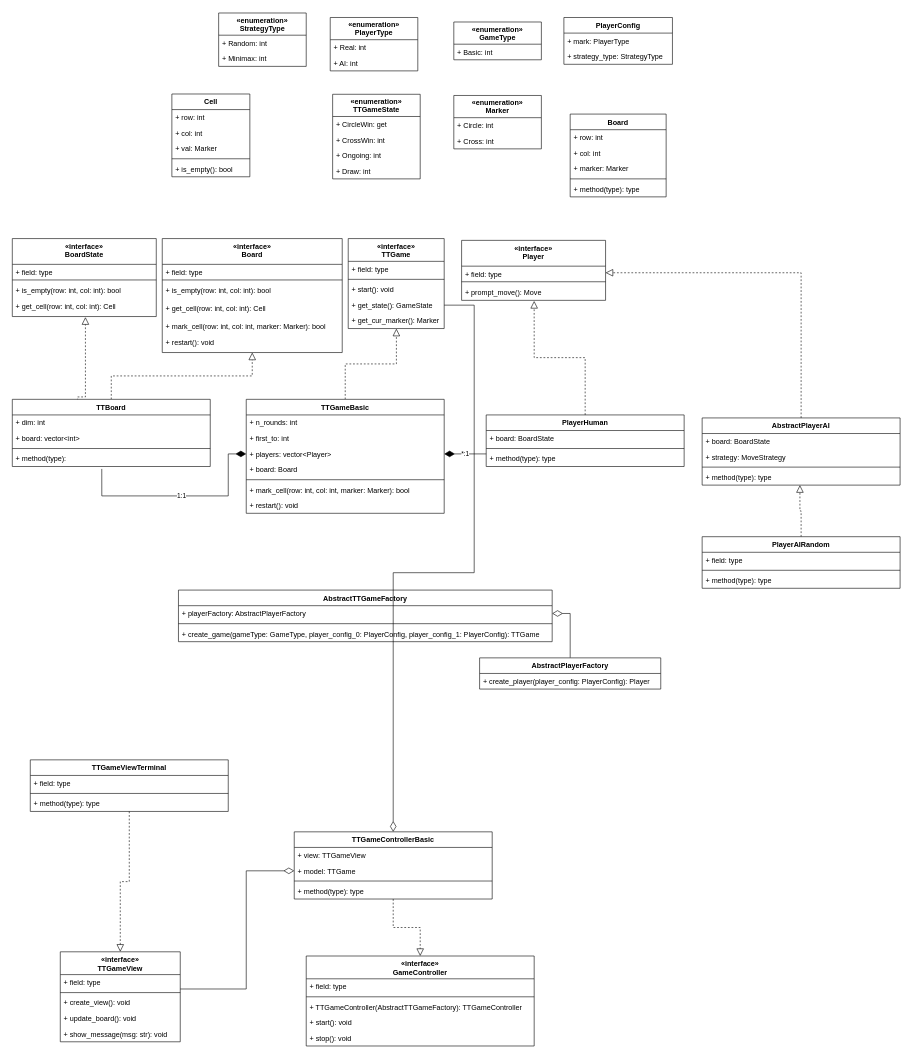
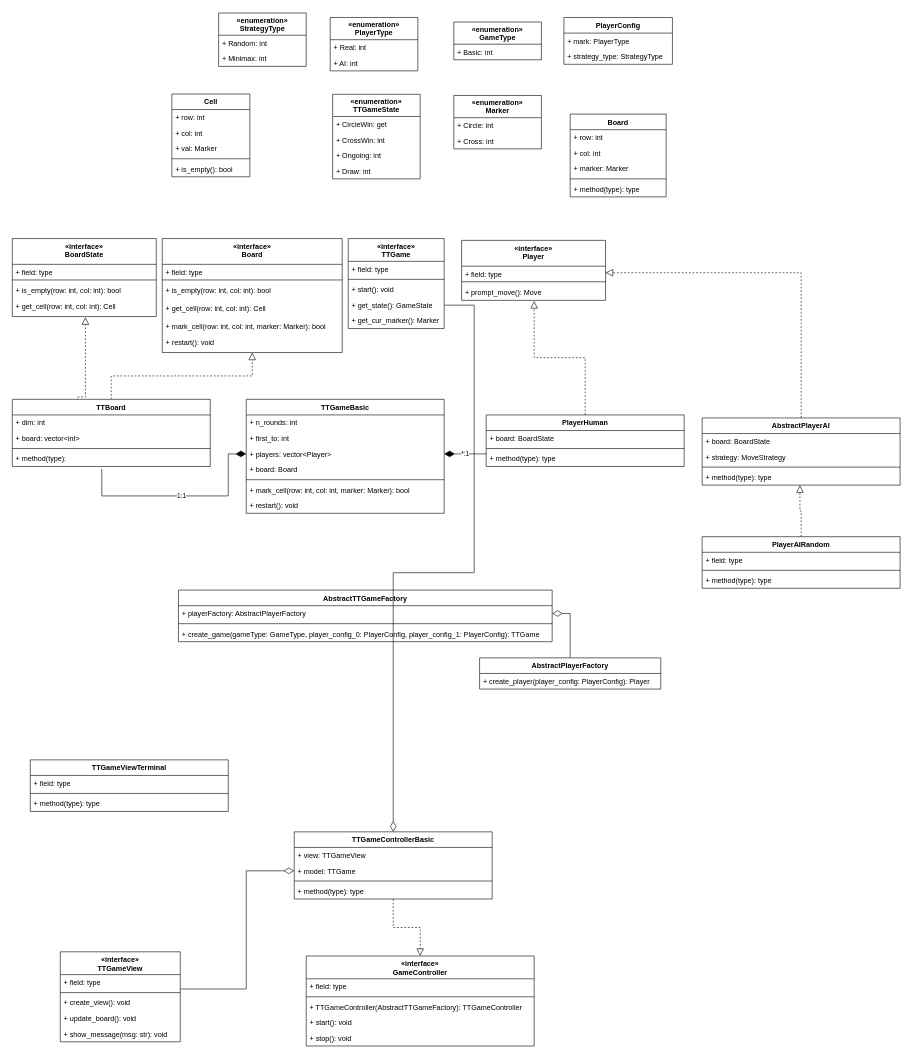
edge "TTGameBasic" -> "+ get_cur_marker(): Marker": removed
edge "TTGameViewTerminal" -> "«interface» TTGameView": removed
